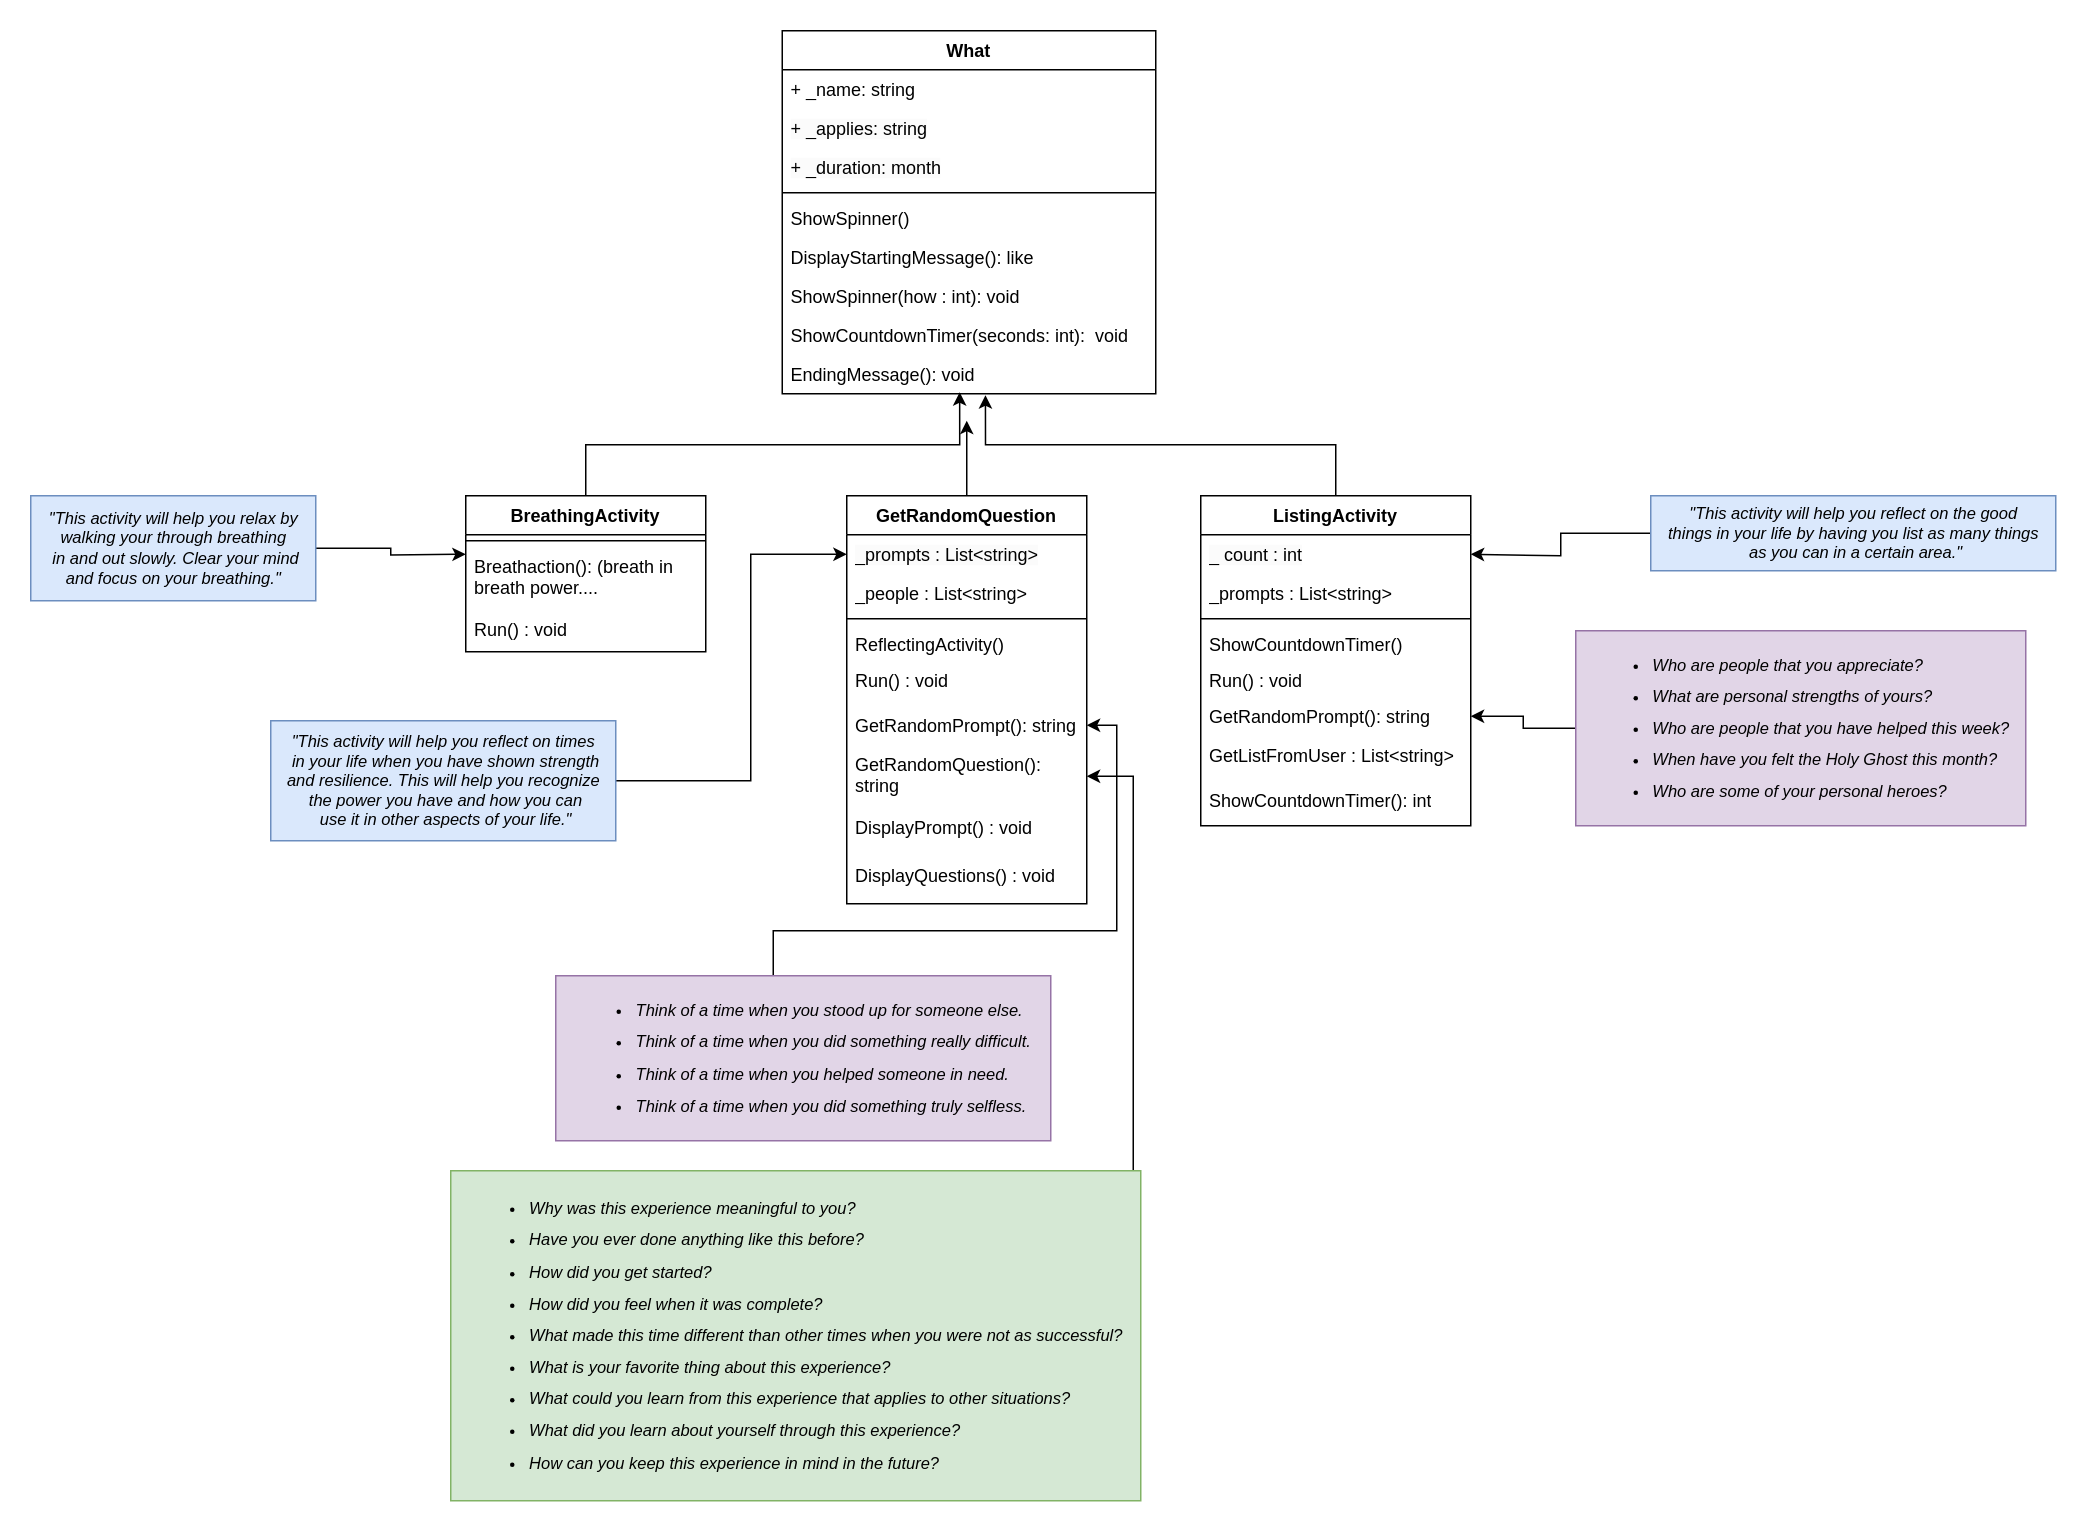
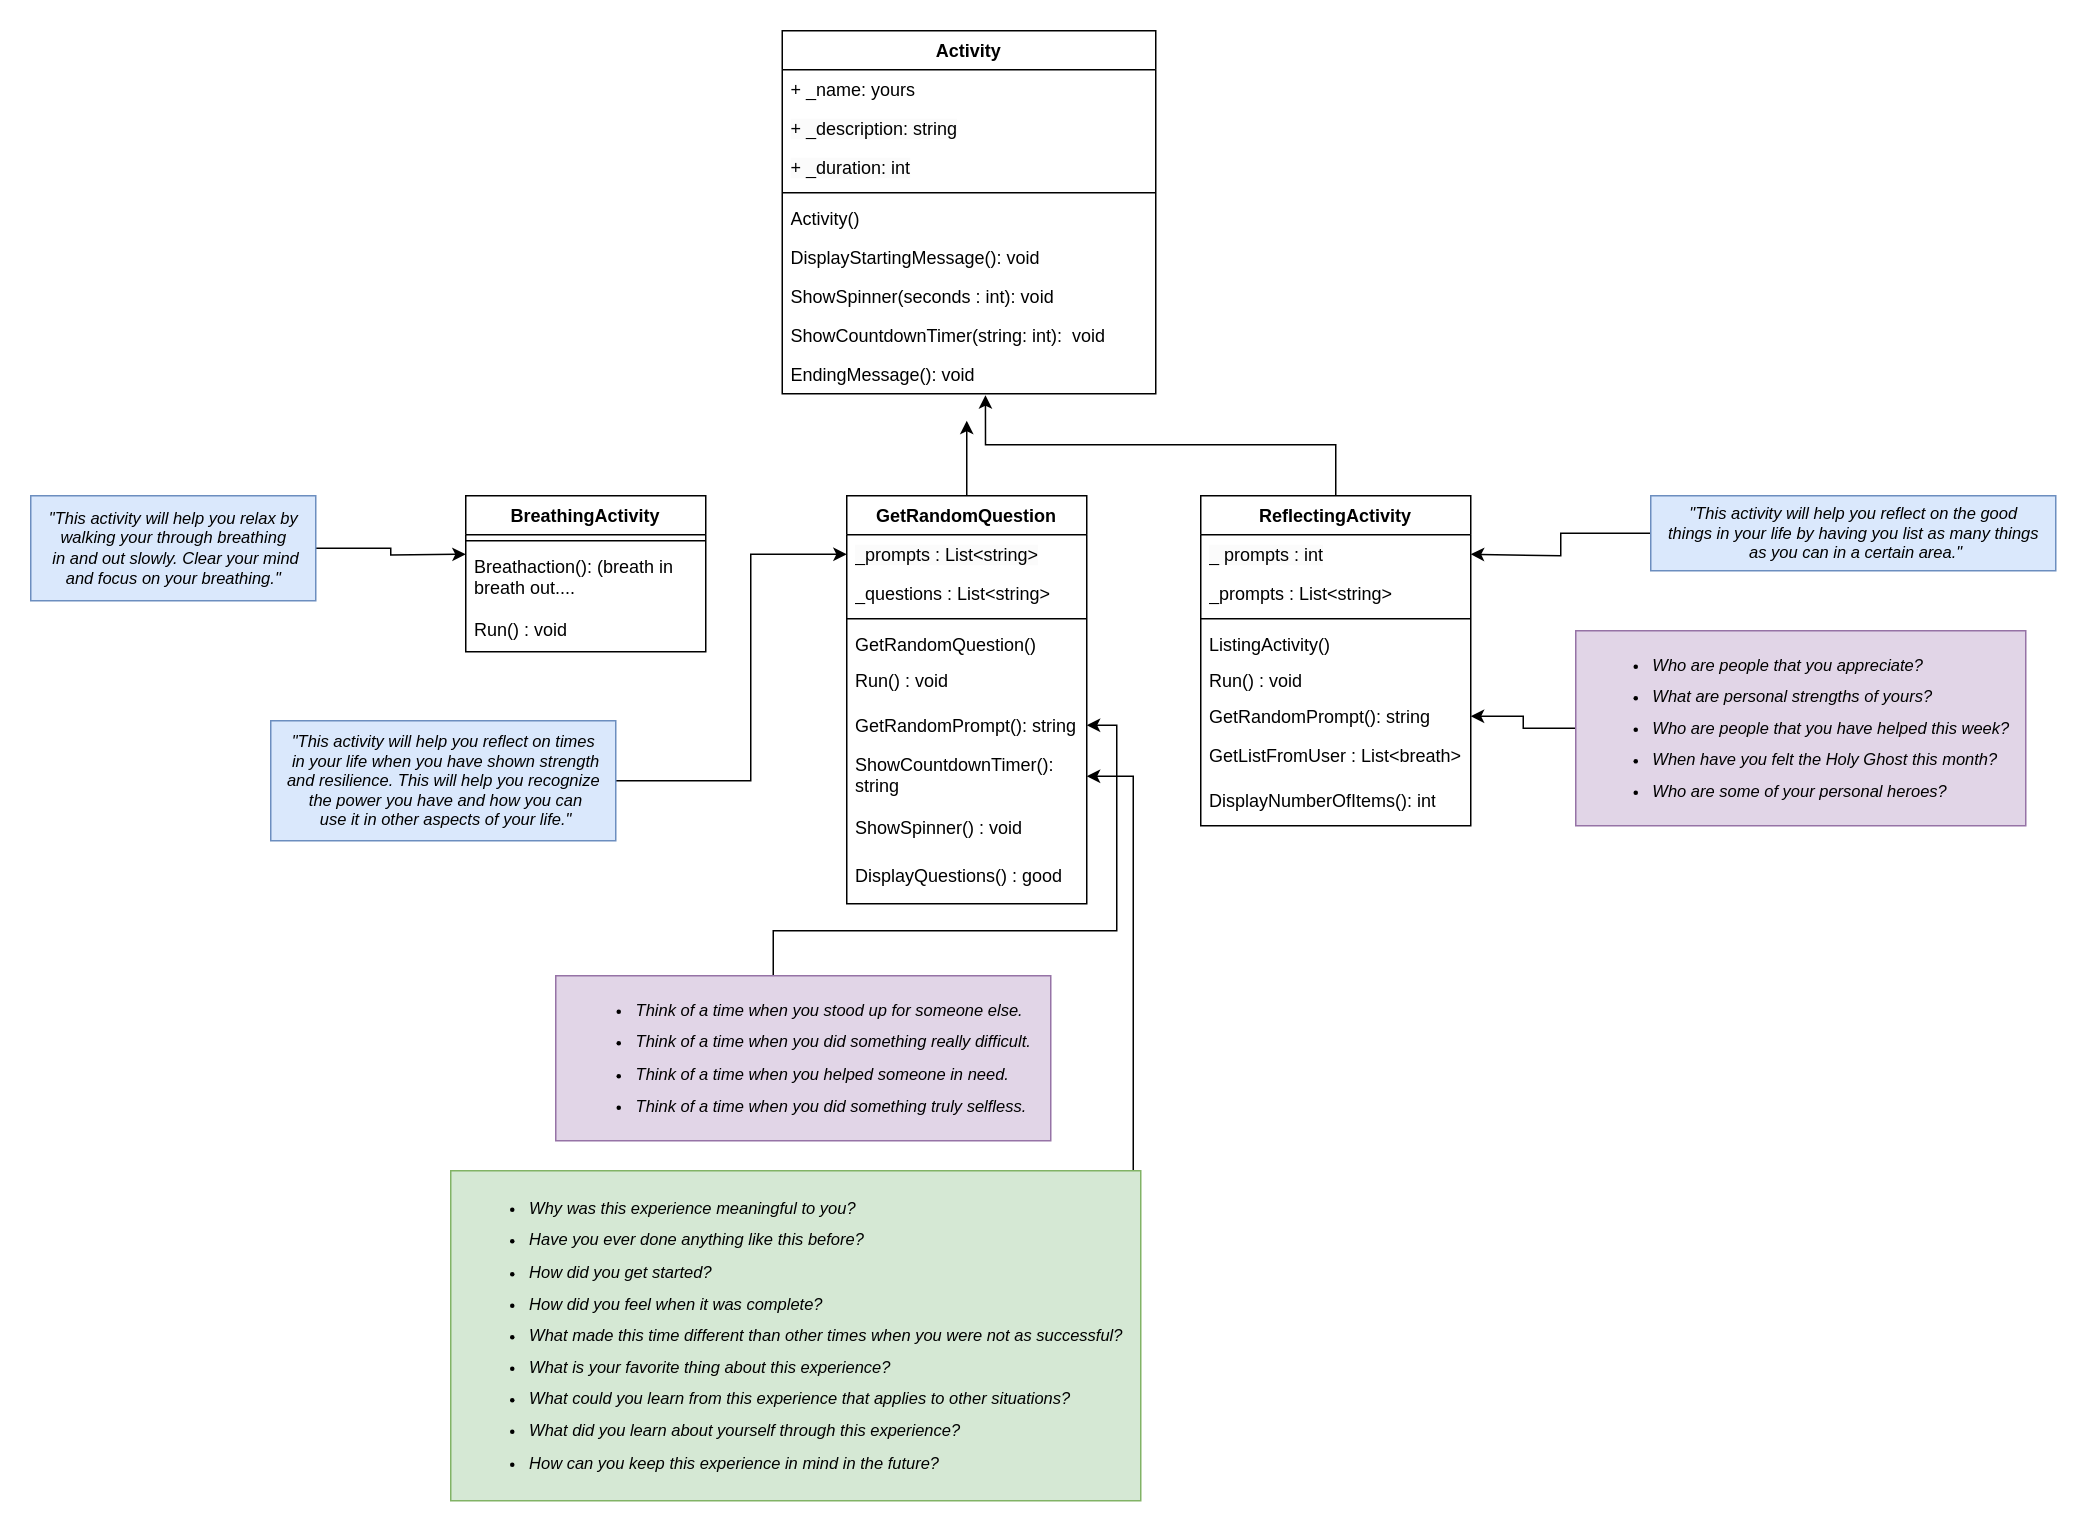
node "What": label "What" -> "Activity"
node "+ _name: string": label "+ _name: string" -> "+ _name: yours"
node "+ _applies: string": label "+ _applies: string" -> "+ _description: string"
node "+ _duration: month": label "+ _duration: month" -> "+ _duration: int"
node "ShowSpinner()": label "ShowSpinner()" -> "Activity()"
node "DisplayStartingMessage(): like": label "DisplayStartingMessage(): like" -> "DisplayStartingMessage(): void"
node "ShowSpinner(how : int): void": label "ShowSpinner(how : int): void" -> "ShowSpinner(seconds : int): void"
node "ShowCountdownTimer(seconds: int): void": label "ShowCountdownTimer(seconds: int): void" -> "ShowCountdownTimer(string: int): void"
edge "BreathingActivity" -> "EndingMessage(): void": removed
node "ListingActivity": label "ListingActivity" -> "ReflectingActivity"
node "_ count : int": label "_ count : int" -> "_ prompts : int"
node "Breathaction(): (breath in breath power....": label "Breathaction(): (breath in breath power...." -> "Breathaction(): (breath in breath out...."
node "_people : List<string>": label "_people : List<string>" -> "_questions : List<string>"
node "ReflectingActivity()": label "ReflectingActivity()" -> "GetRandomQuestion()"
node "ShowCountdownTimer()": label "ShowCountdownTimer()" -> "ListingActivity()"
node "GetListFromUser : List<string>": label "GetListFromUser : List<string>" -> "GetListFromUser : List<breath>"
node "GetRandomQuestion(): string": label "GetRandomQuestion(): string" -> "ShowCountdownTimer(): string"
node "ShowCountdownTimer(): int": label "ShowCountdownTimer(): int" -> "DisplayNumberOfItems(): int"
node "DisplayPrompt() : void": label "DisplayPrompt() : void" -> "ShowSpinner() : void"
node "DisplayQuestions() : void": label "DisplayQuestions() : void" -> "DisplayQuestions() : good"
